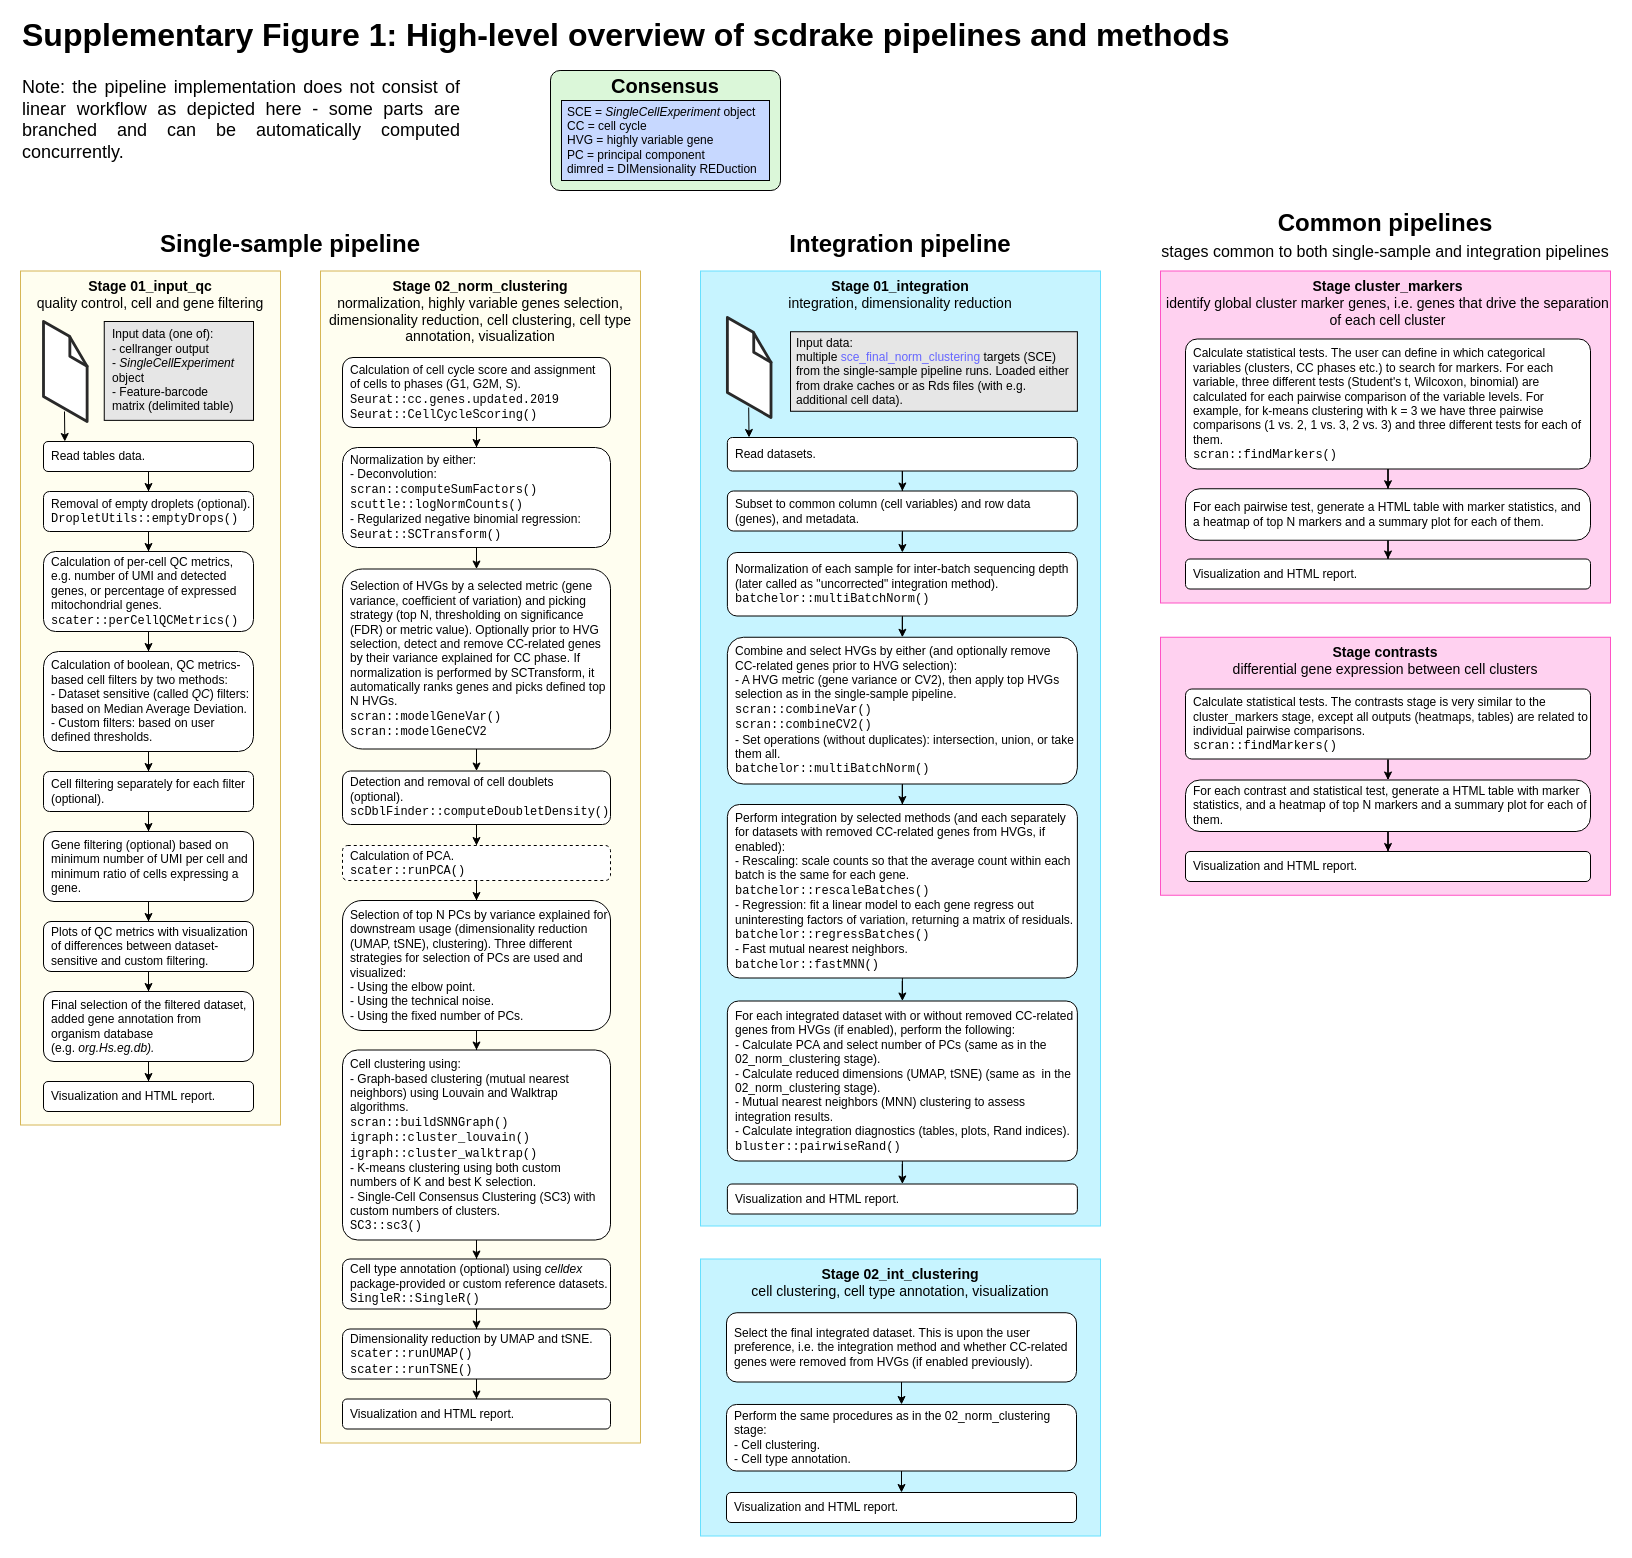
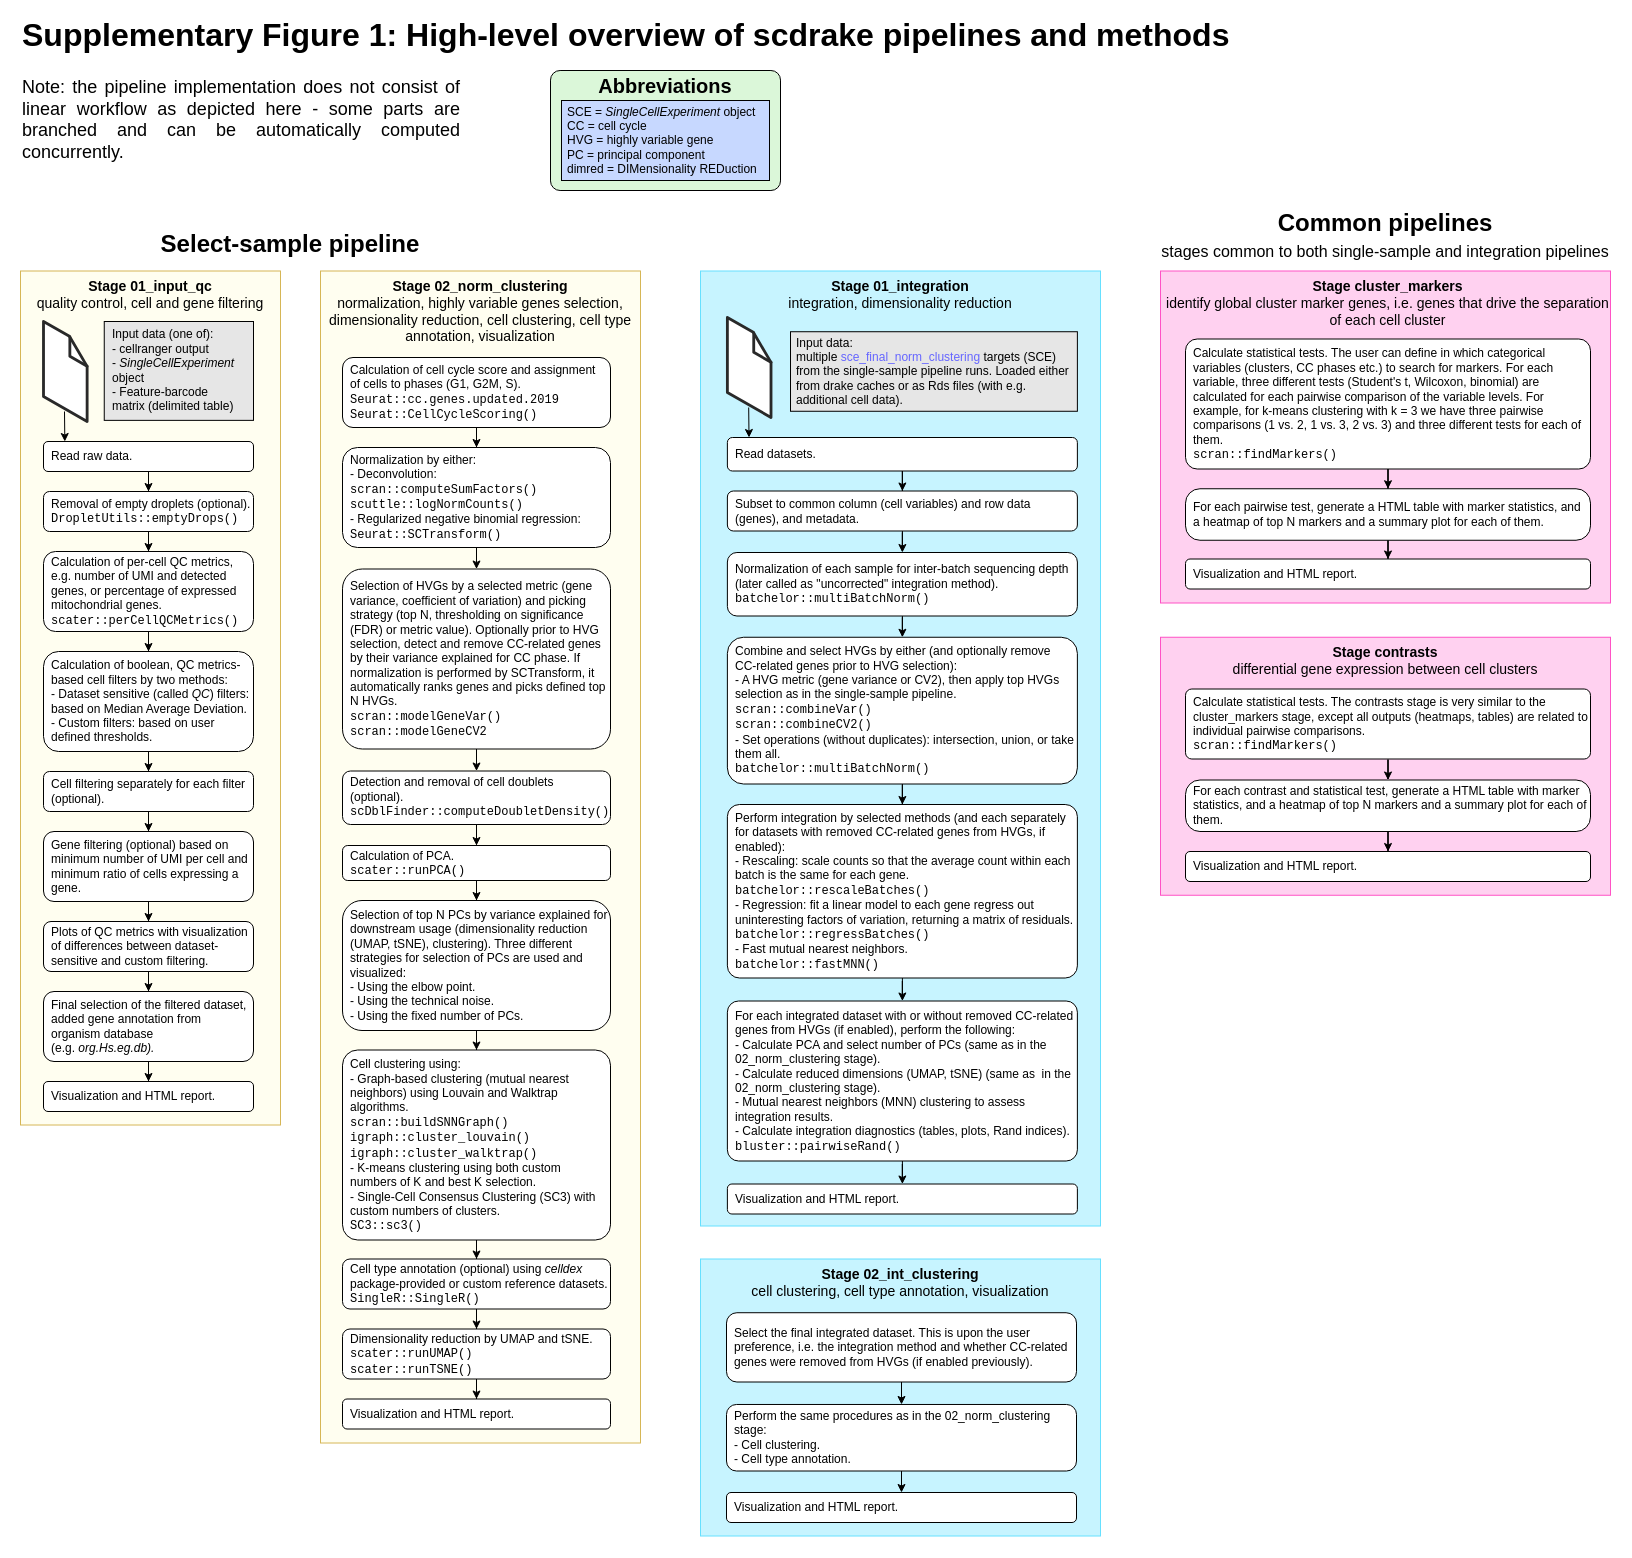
node "Consensus": label "Consensus" -> "Abbreviations"
node "Integration pipeline": removed
node "Single-sample pipeline": label "Single-sample pipeline" -> "Select-sample pipeline"
node "Read tables data.": label "Read tables data." -> "Read raw data."
node "Calculation of PCA. scater::runPCA()": style dashed -> solid
